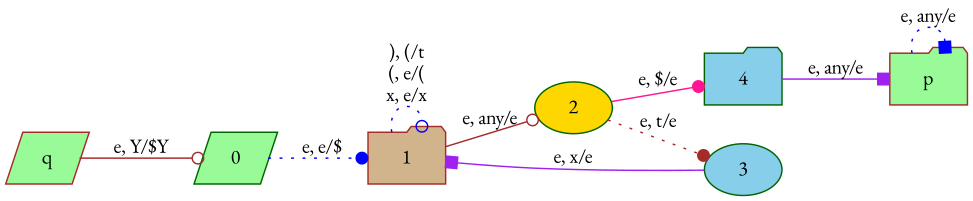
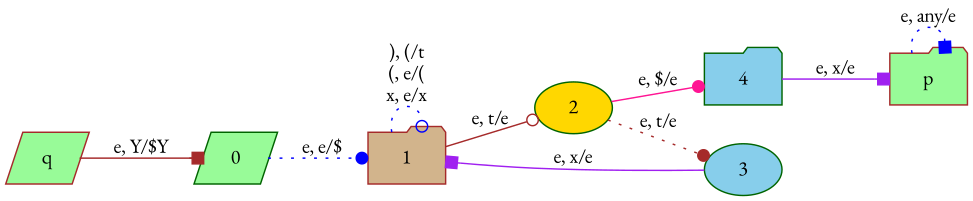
edge "4" -> "p": label "e, any/e" -> "e, x/e"
edge "1" -> "2": label "e, any/e" -> "e, t/e"
edge "q" -> "0": arrowhead odot -> box
